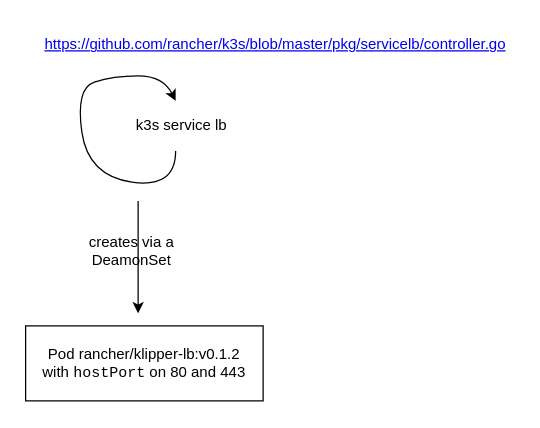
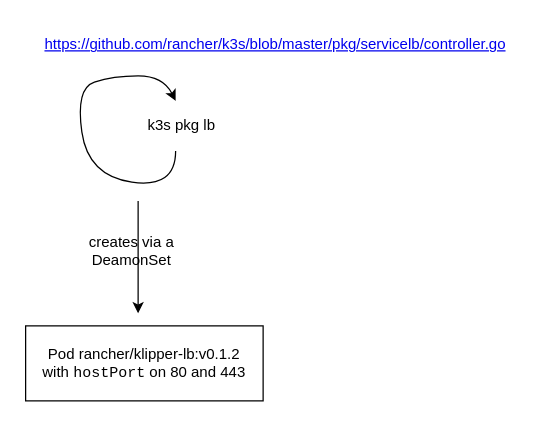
node "k3s service lb": label "k3s service lb" -> "k3s pkg lb"
